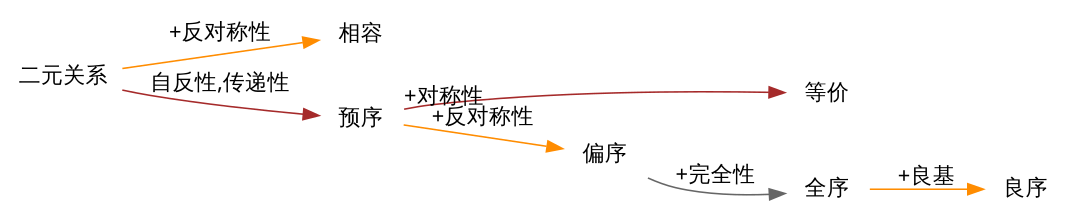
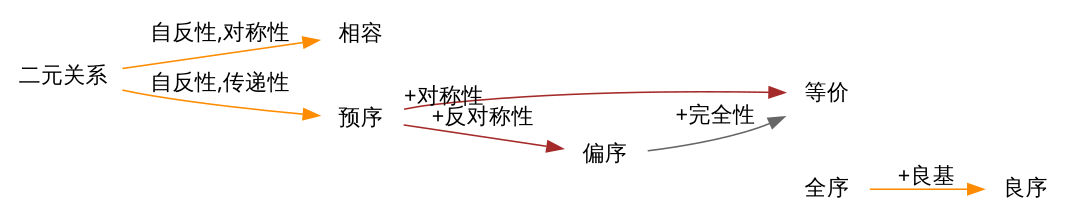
edge "二元关系" -> "相容": label "+反对称性" -> "自反性,对称性"
edge "二元关系" -> "预序": color brown -> darkorange
edge "预序" -> "偏序": color darkorange -> brown
edge "偏序" -> "全序": now "偏序" -> "等价"
